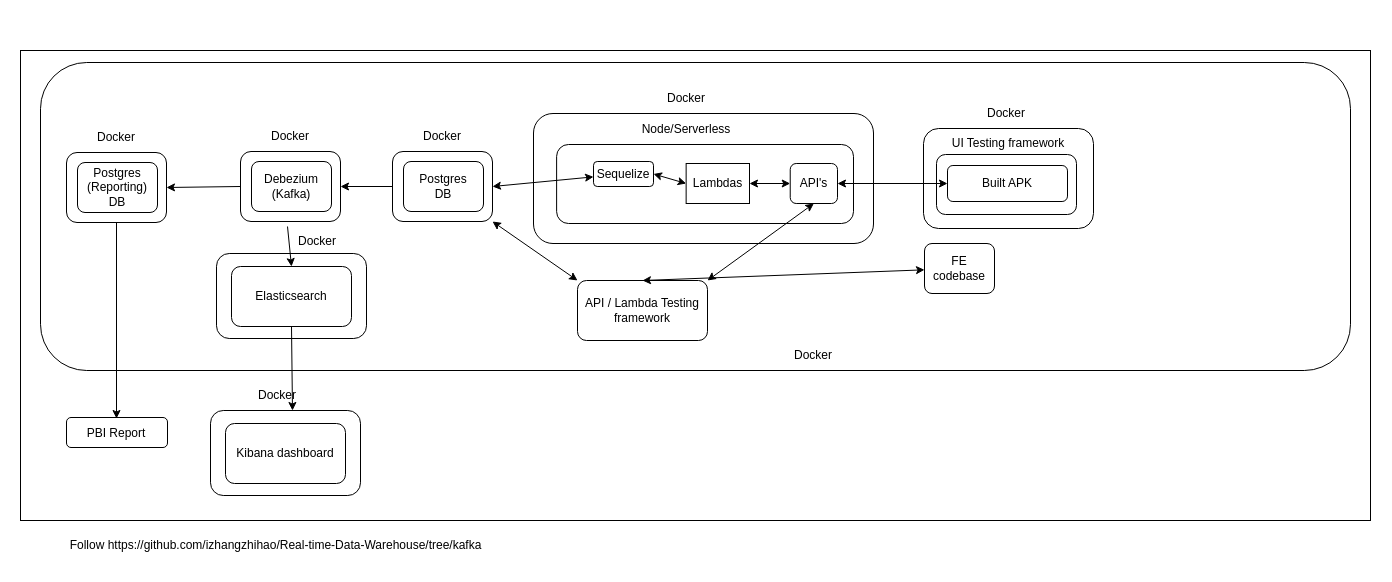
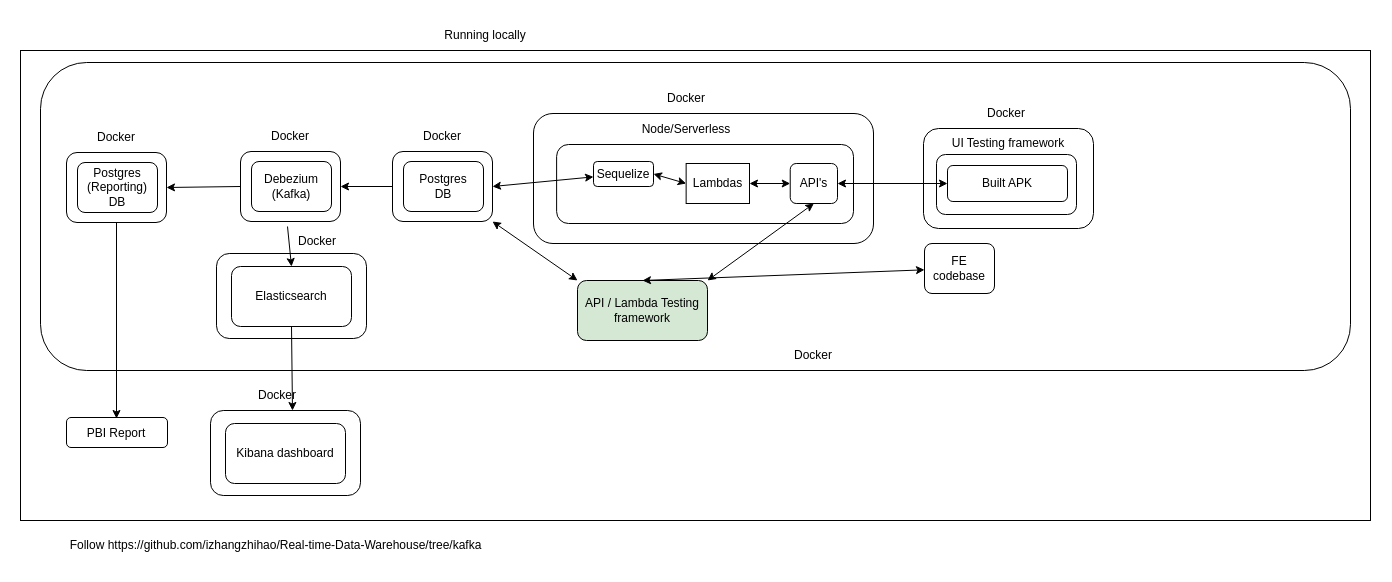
node "Running locally": added
node "API / Lambda Testing framework": fillcolor #ffffff -> #d5e8d4
